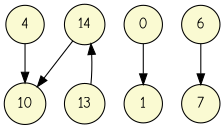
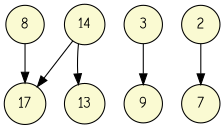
node "4": label "4" -> "8"
node "0": label "0" -> "3"
node "6": label "6" -> "2"
edge "13" -> "14": reversed
node "10": label "10" -> "17"
node "1": label "1" -> "9"
